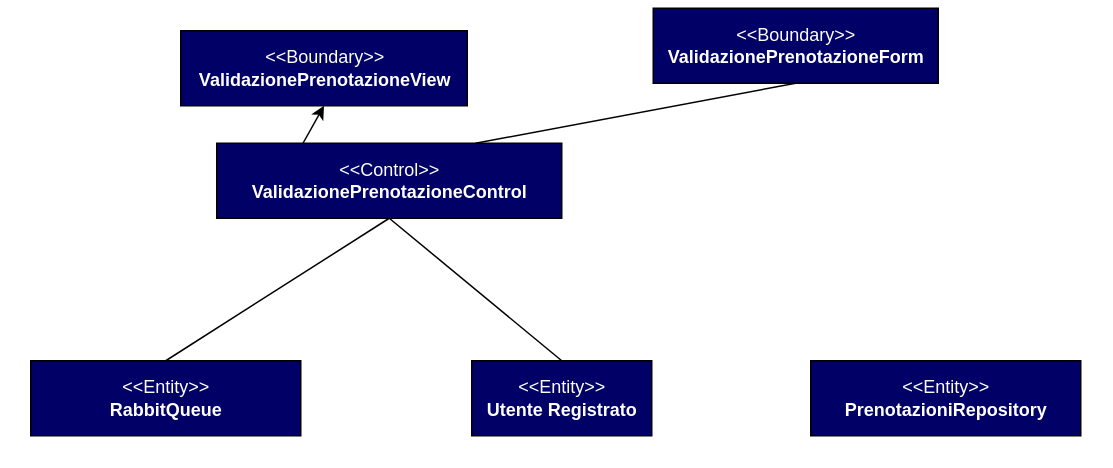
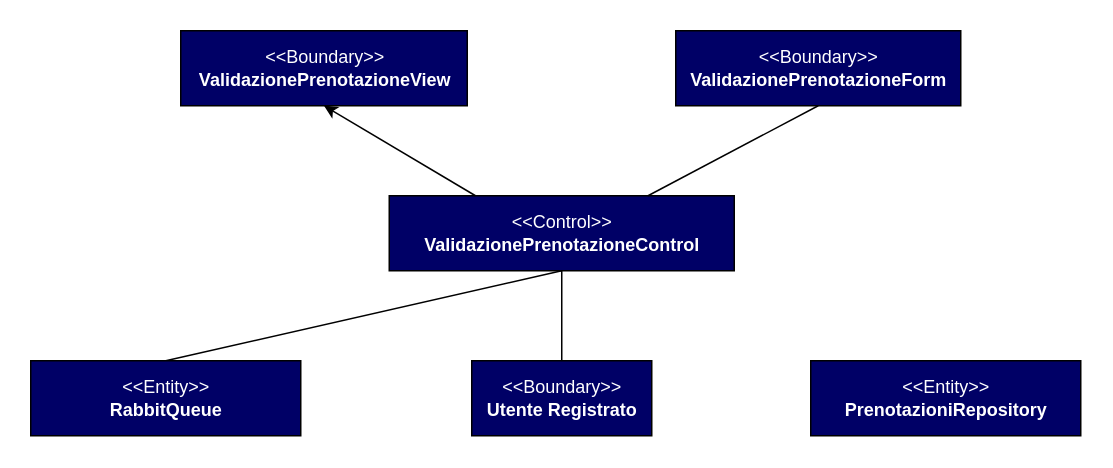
node "<<Boundary>> ValidazionePrenotazioneForm": moved (796, 46) -> (818, 68)
node "<<Control>> ValidazionePrenotazioneControl": moved (389, 181) -> (562, 233)
node "<<Entity>> Utente Registrato": label "<<Entity>> Utente Registrato" -> "<<Boundary>> Utente Registrato"
